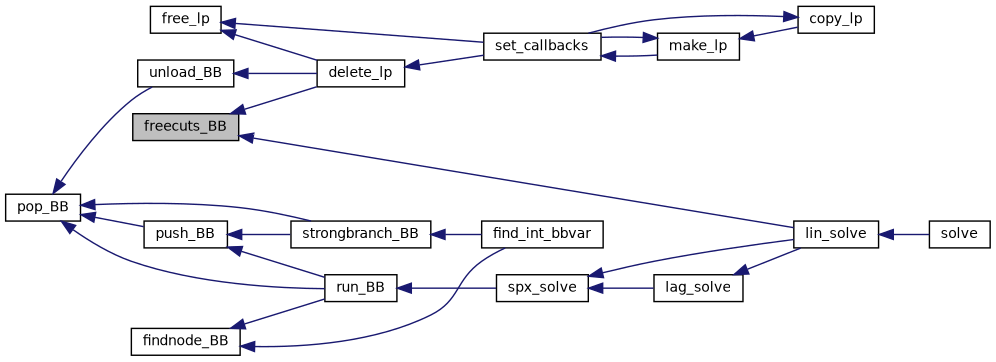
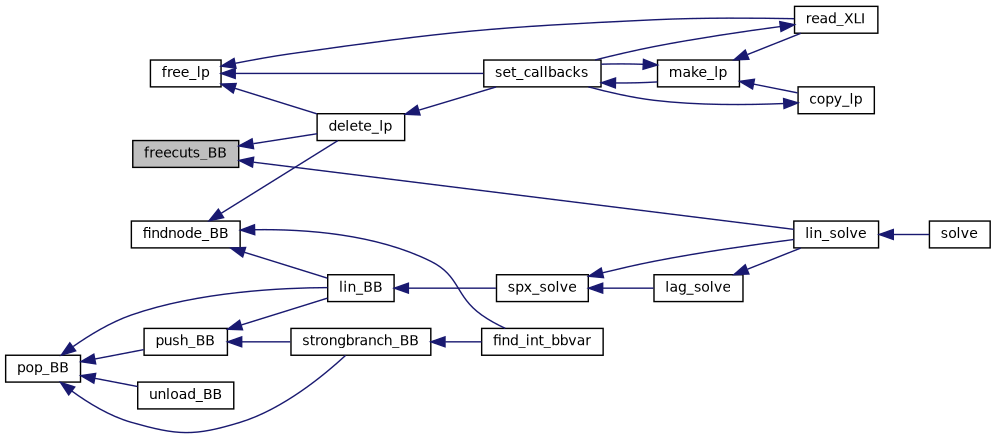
node "read_XLI": added
edge "delete_lp" -> "unload_BB": now "delete_lp" -> "findnode_BB"
node "run_BB": label "run_BB" -> "lin_BB"
